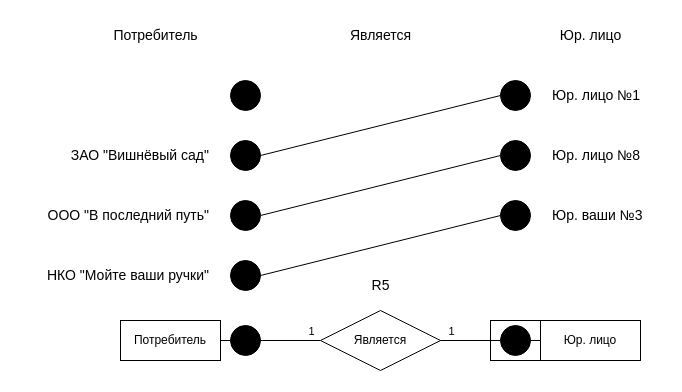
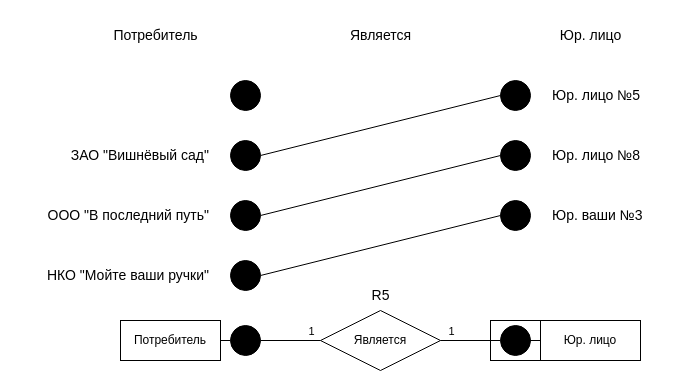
node "Юр. лицо №1": label "Юр. лицо №1" -> "Юр. лицо №5"
node "R5": moved (381, 286) -> (381, 296)
